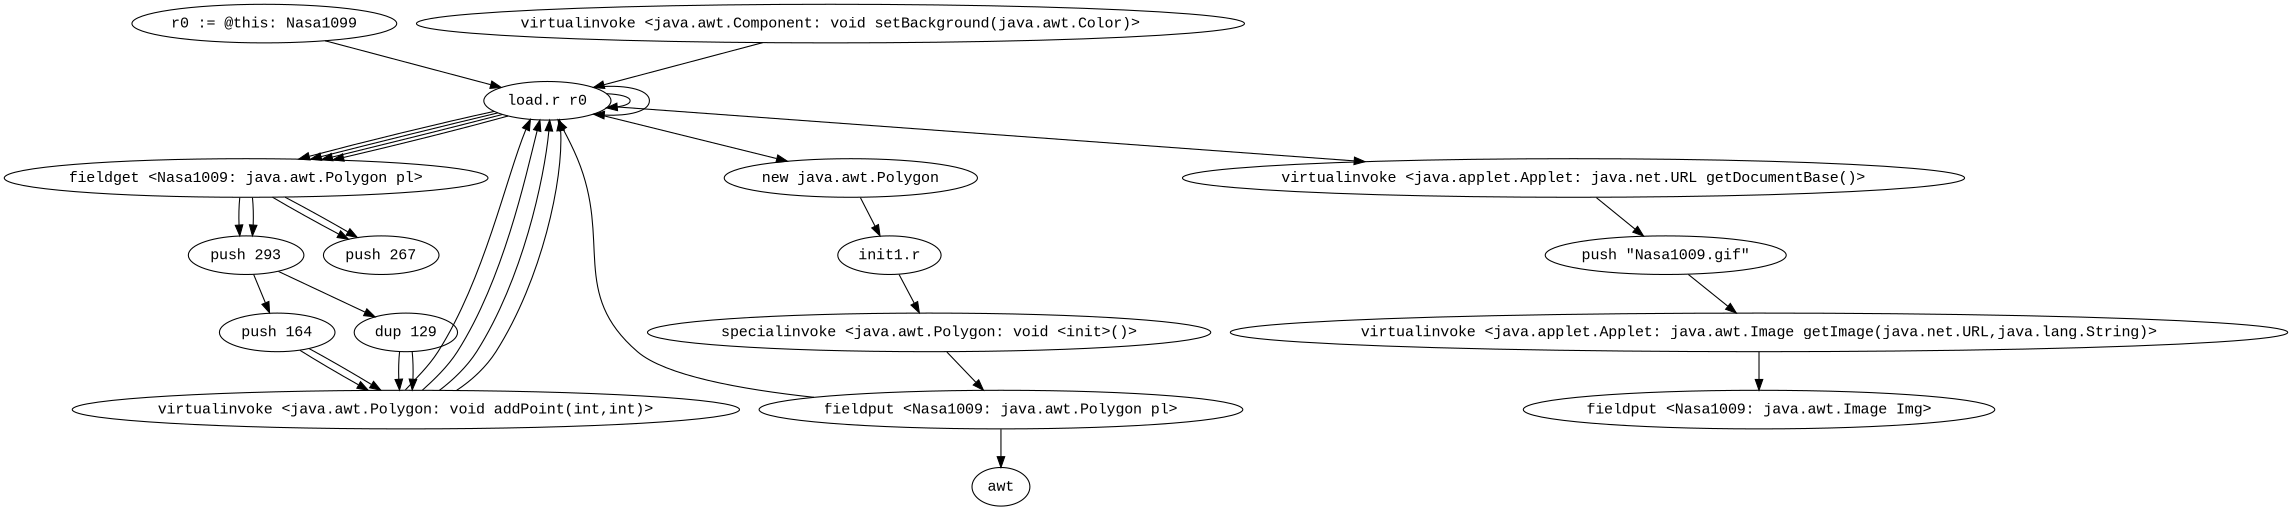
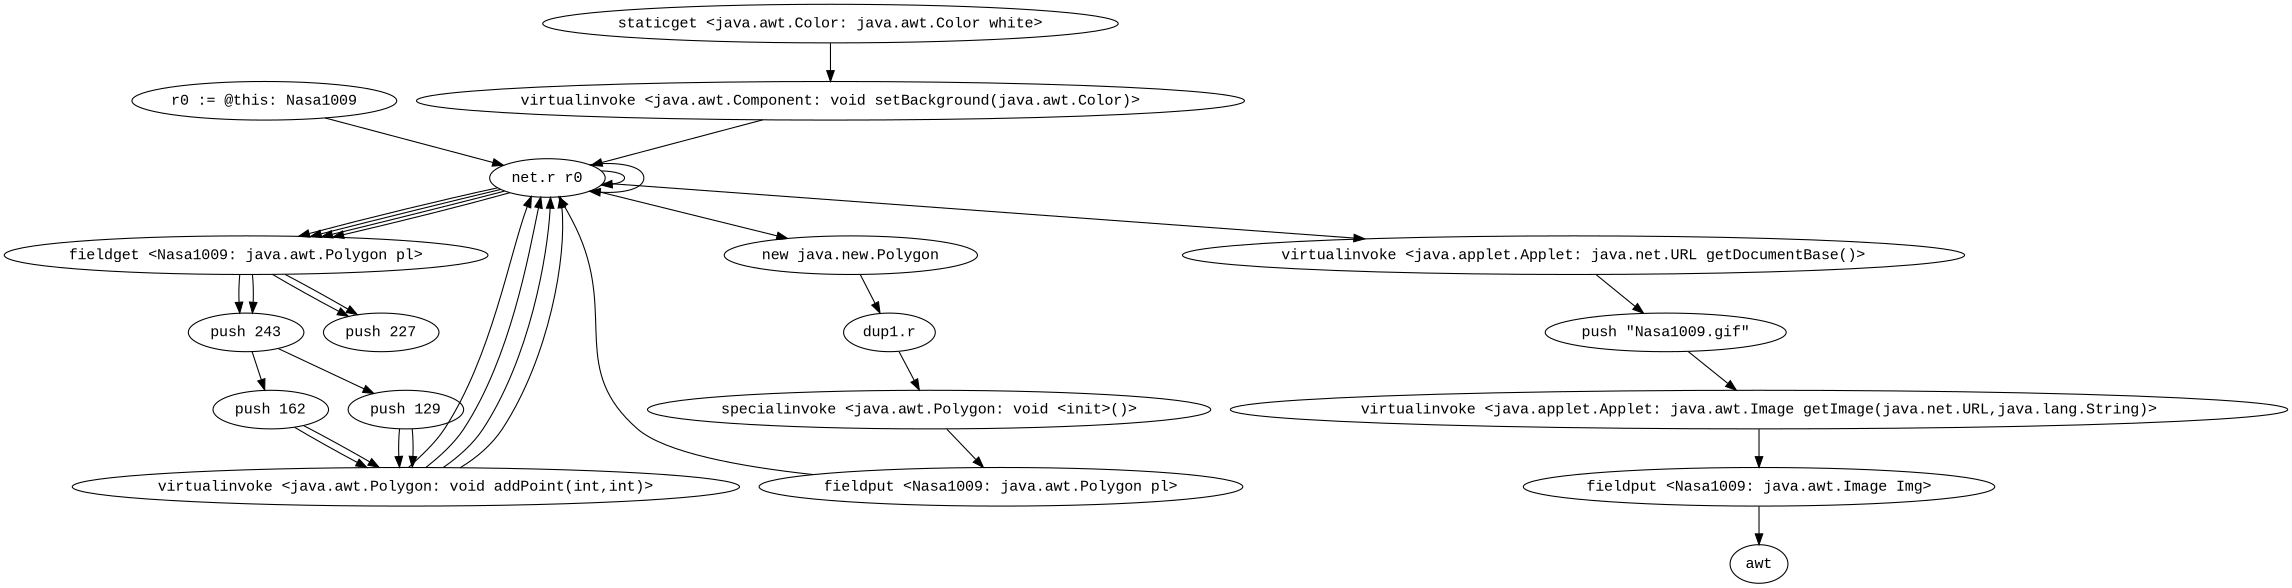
node "r0 := @this: Nasa1099": label "r0 := @this: Nasa1099" -> "r0 := @this: Nasa1009"
node "staticget <java.awt.Color: java.awt.Color white>": added
node "load.r r0": label "load.r r0" -> "net.r r0"
node "new java.awt.Polygon": label "new java.awt.Polygon" -> "new java.new.Polygon"
node "push 293": label "push 293" -> "push 243"
node "push 267": label "push 267" -> "push 227"
node "init1.r": label "init1.r" -> "dup1.r"
node "push 164": label "push 164" -> "push 162"
node "dup 129": label "dup 129" -> "push 129"
edge "fieldput <Nasa1009: java.awt.Polygon pl>" -> "awt": now "fieldput <Nasa1009: java.awt.Image Img>" -> "awt"
